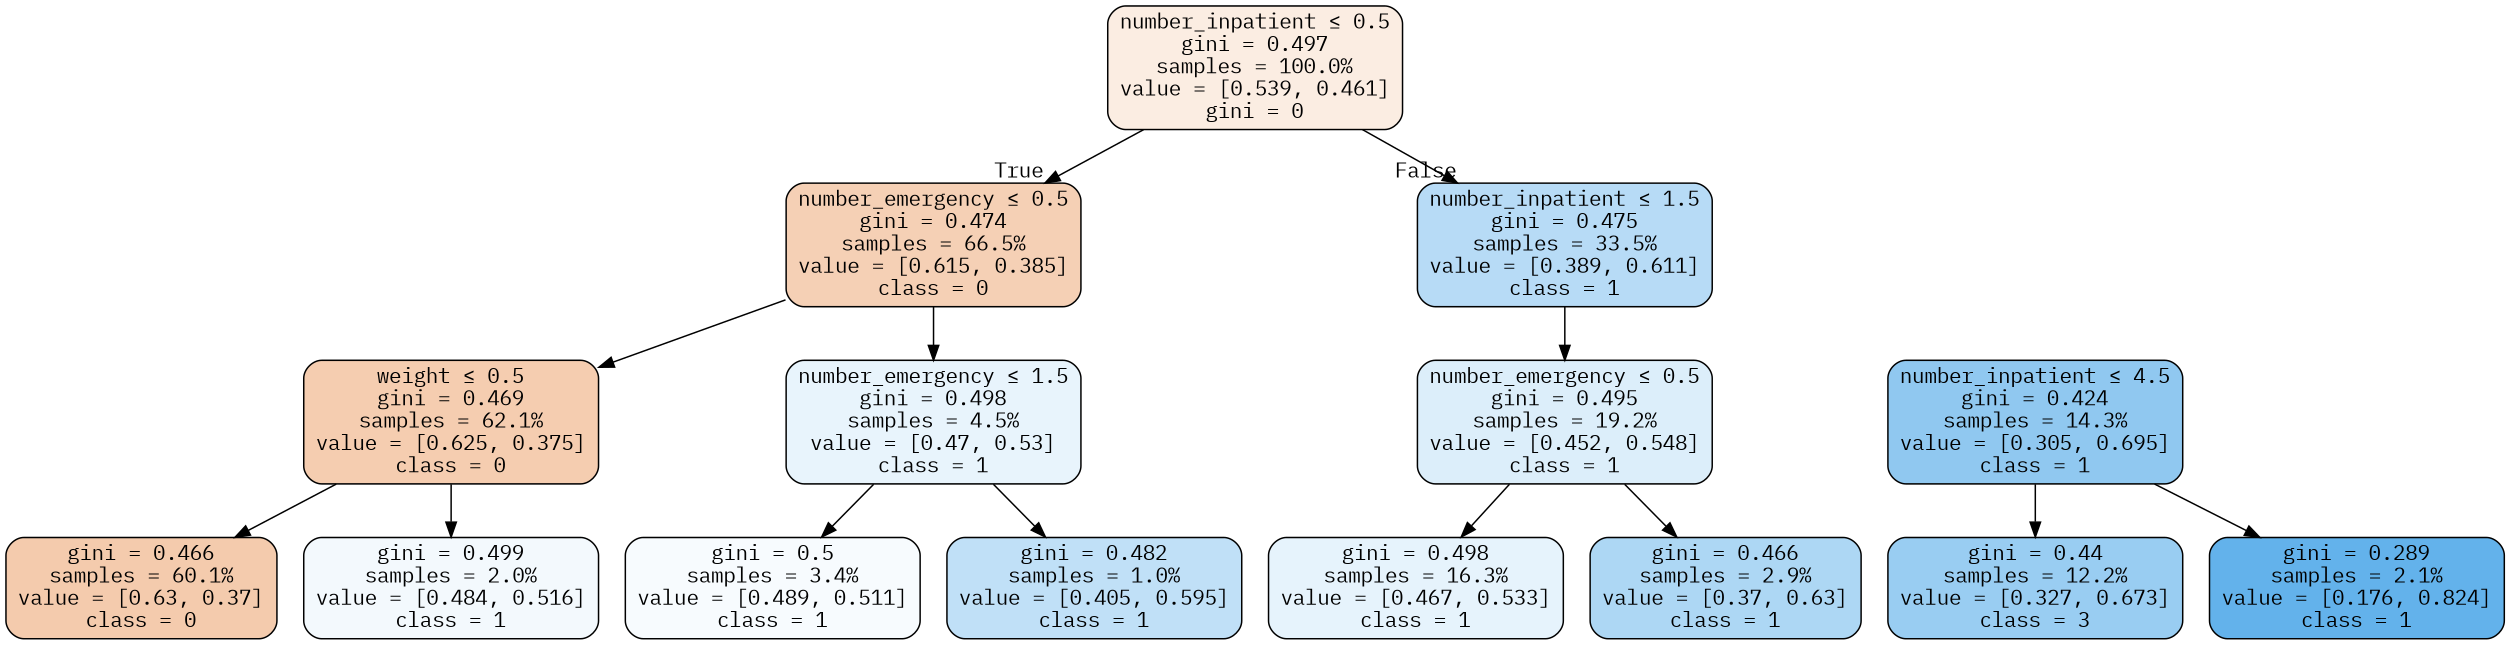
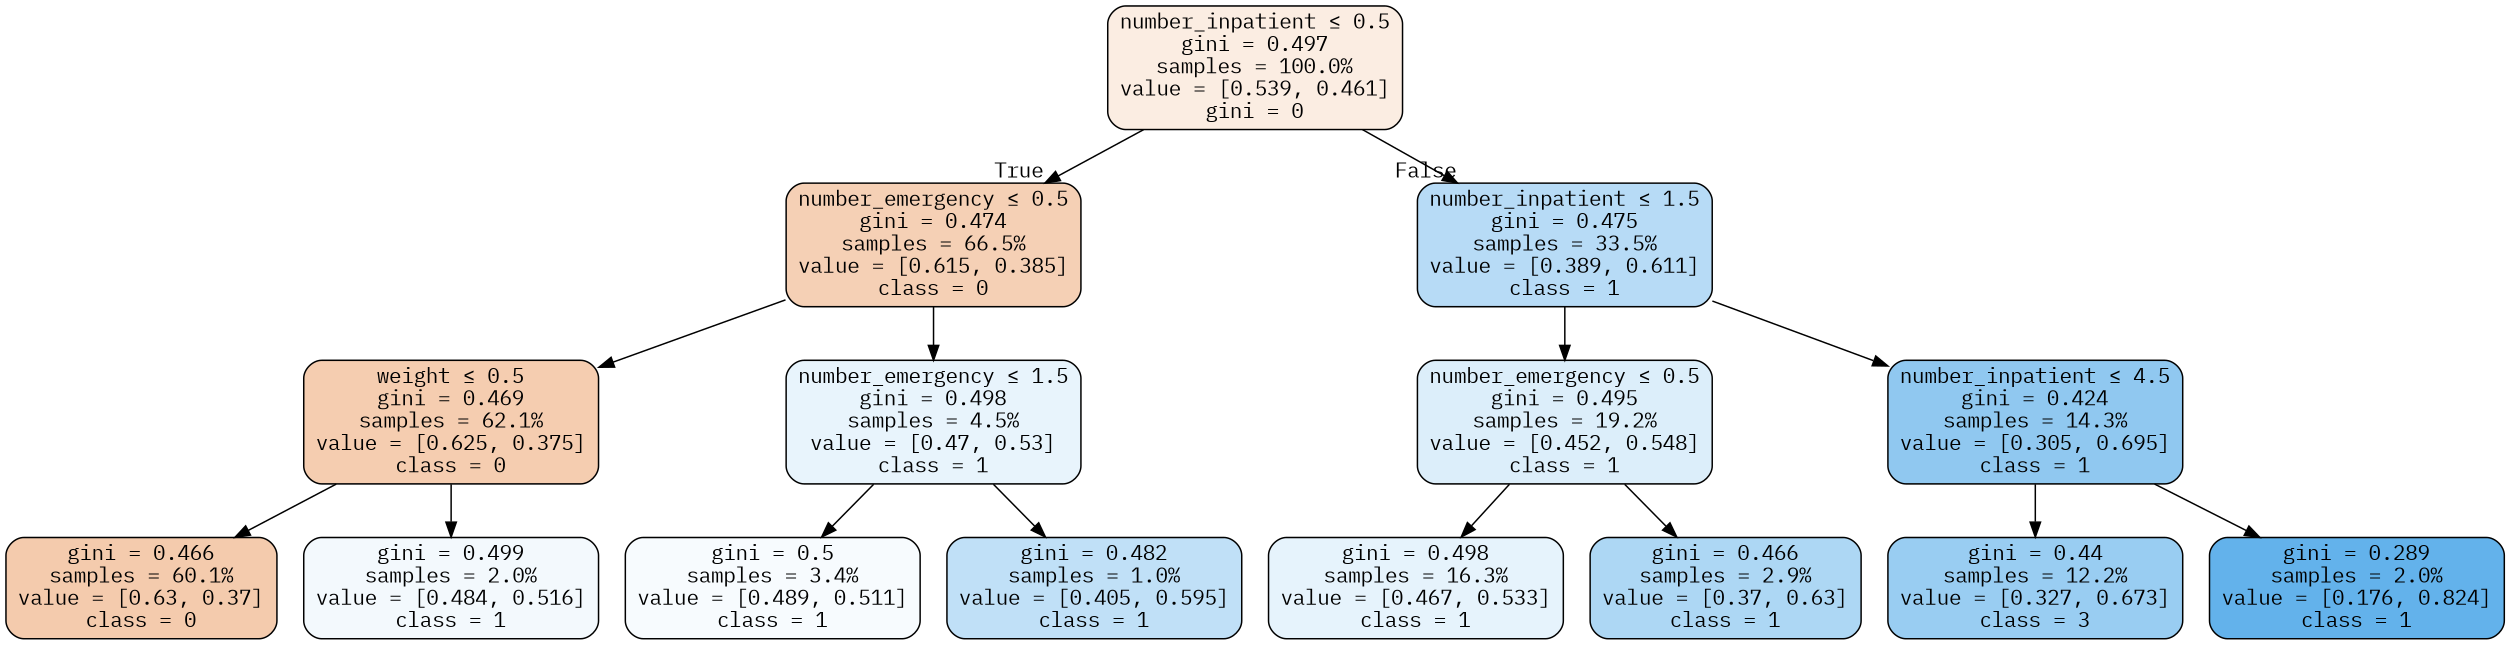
edge "number_inpatient ≤ 1.5" -> "number_inpatient ≤ 4.5": added
node "gini = 0.289": text "samples = 2.1%" -> "samples = 2.0%"
